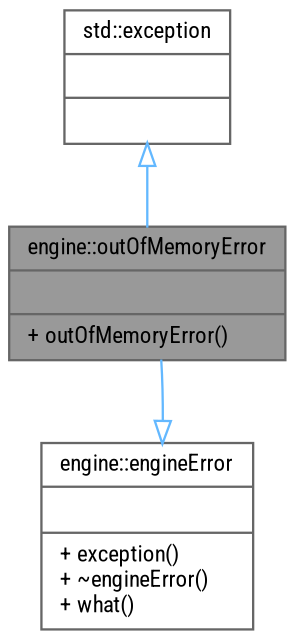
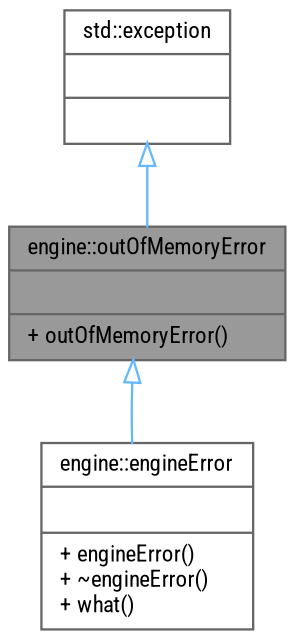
edge "engine::outOfMemoryError" -> "engine::engineError": reversed
node "engine::engineError": text "+ exception()" -> "+ engineError()"
